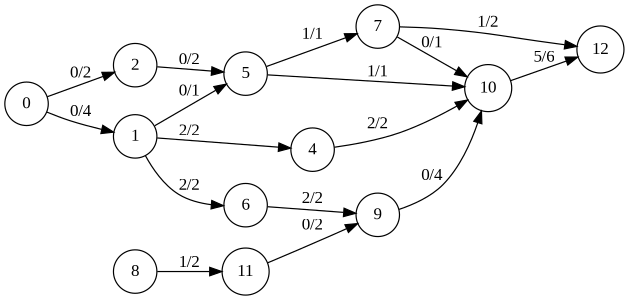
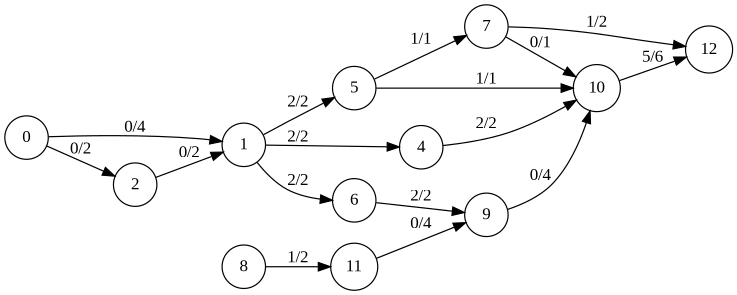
edge "2" -> "5": now "2" -> "1"
edge "1" -> "5": label "0/1" -> "2/2"
edge "11" -> "9": label "0/2" -> "0/4"
